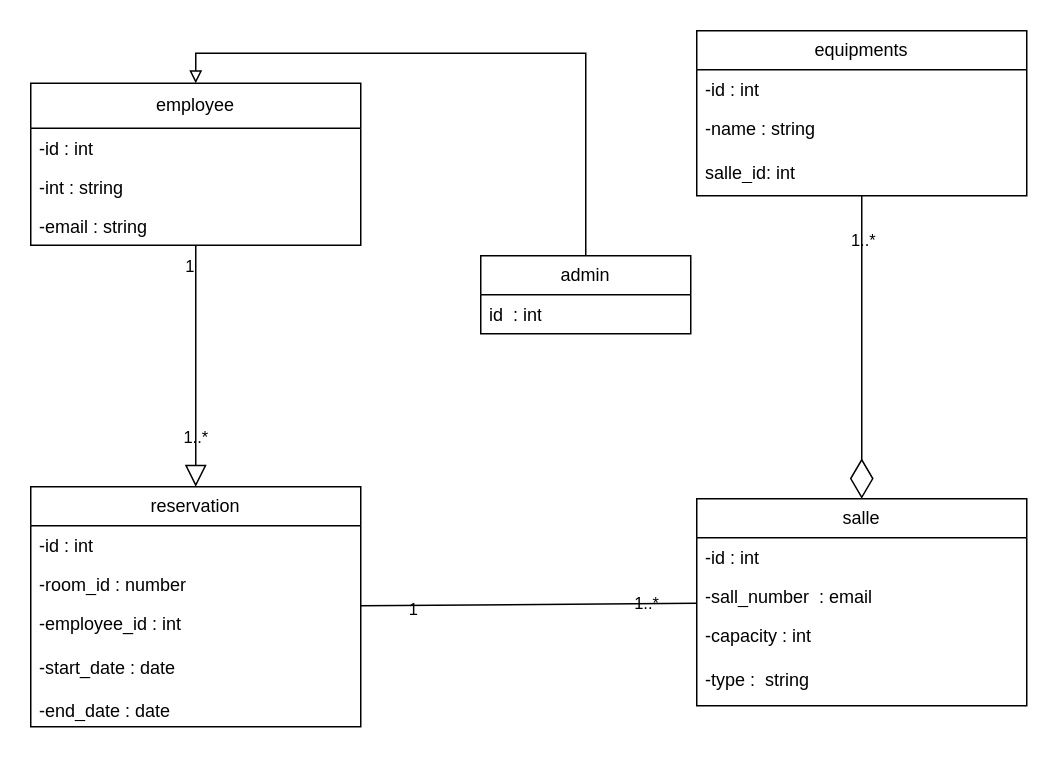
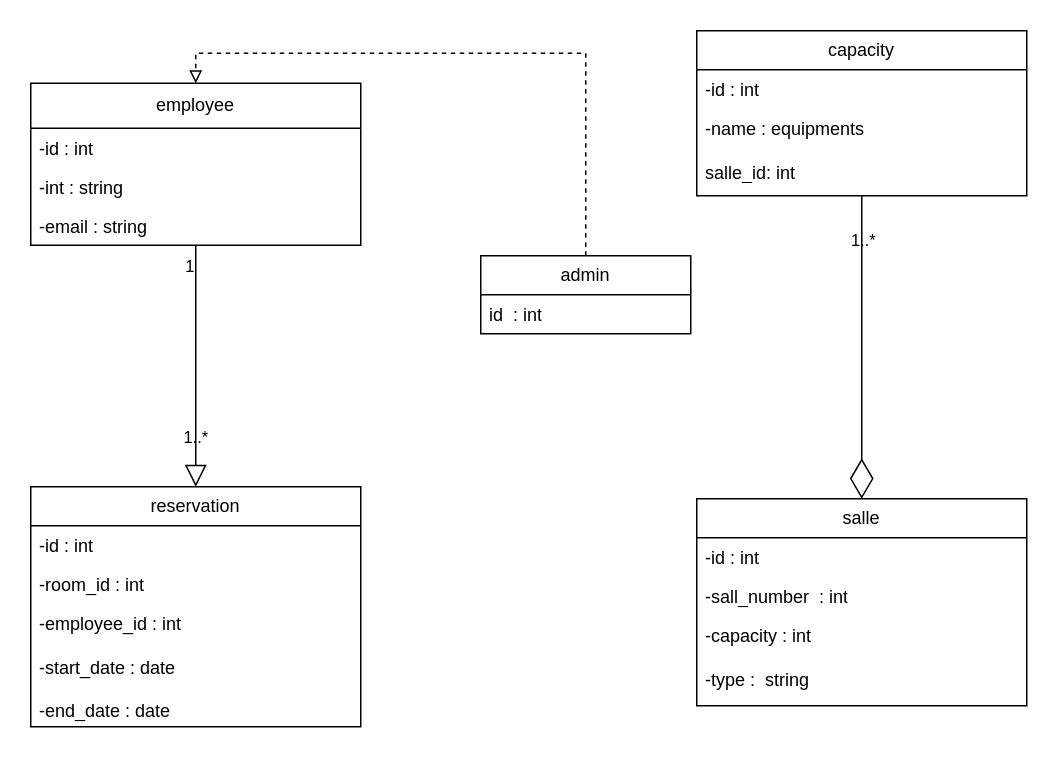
node "equipments": label "equipments" -> "capacity"
edge "admin" -> "employee": style solid -> dashed
node "-name : string salle_id: int": label "-name : string salle_id: int" -> "-name : equipments salle_id: int"
node "-room_id : number": label "-room_id : number" -> "-room_id : int"
node "-sall_number : email": label "-sall_number : email" -> "-sall_number : int"
edge "salle" -- "reservation": removed, labels "1..*", "1"
